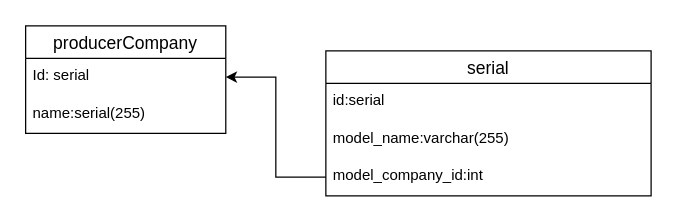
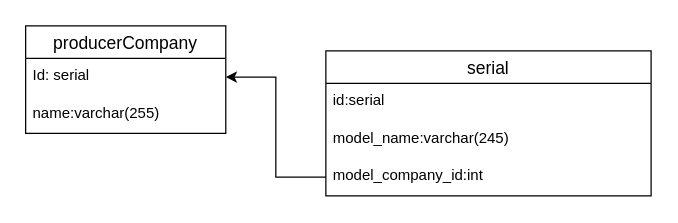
node "name:serial(255)": label "name:serial(255)" -> "name:varchar(255)"
node "model_name:varchar(255)": label "model_name:varchar(255)" -> "model_name:varchar(245)"
